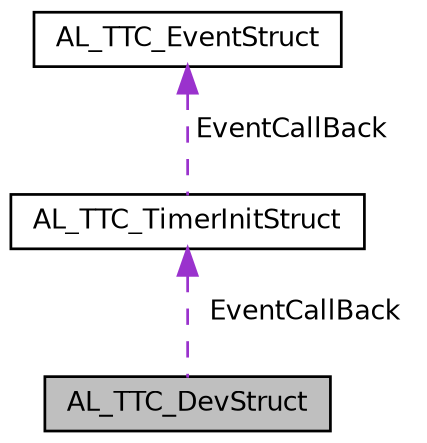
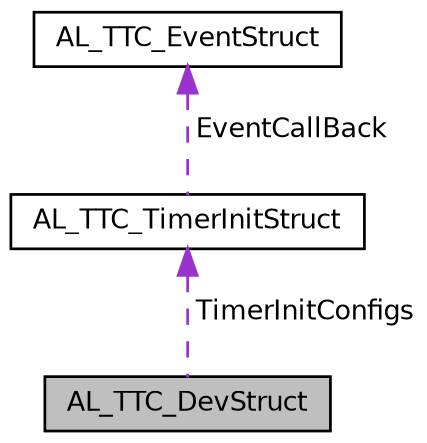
edge "AL_TTC_DevStruct" -> "AL_TTC_TimerInitStruct": label " EventCallBack" -> " TimerInitConfigs"
